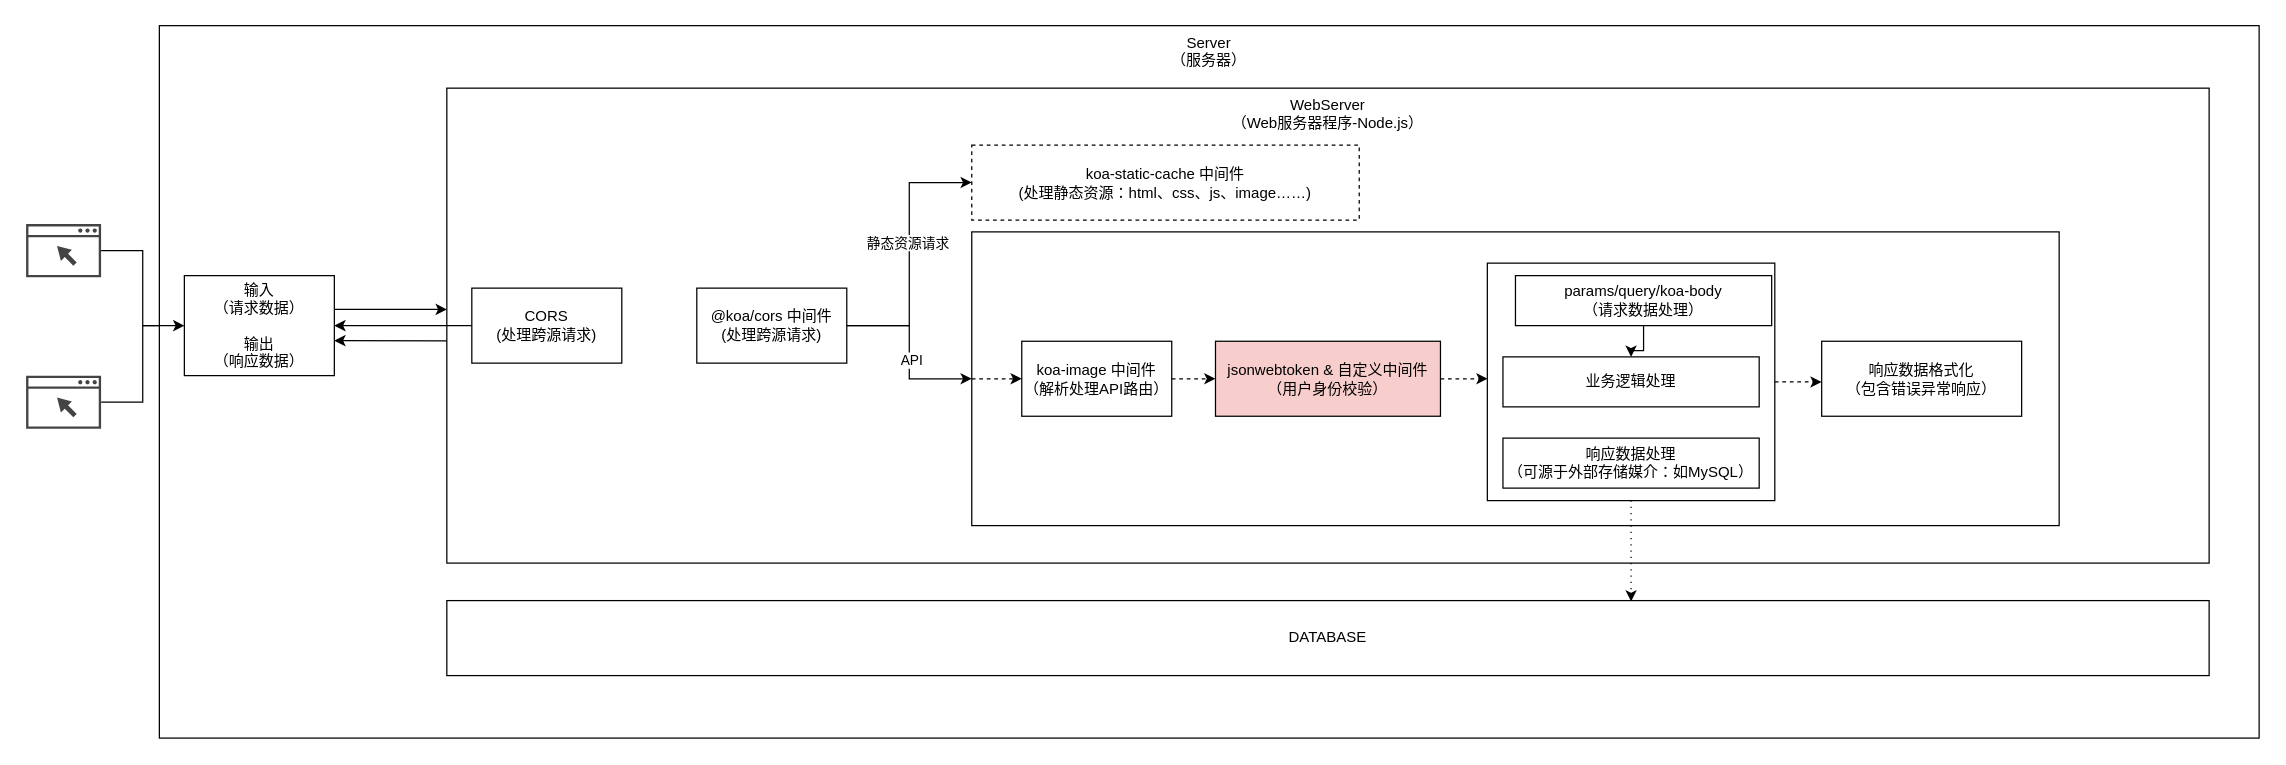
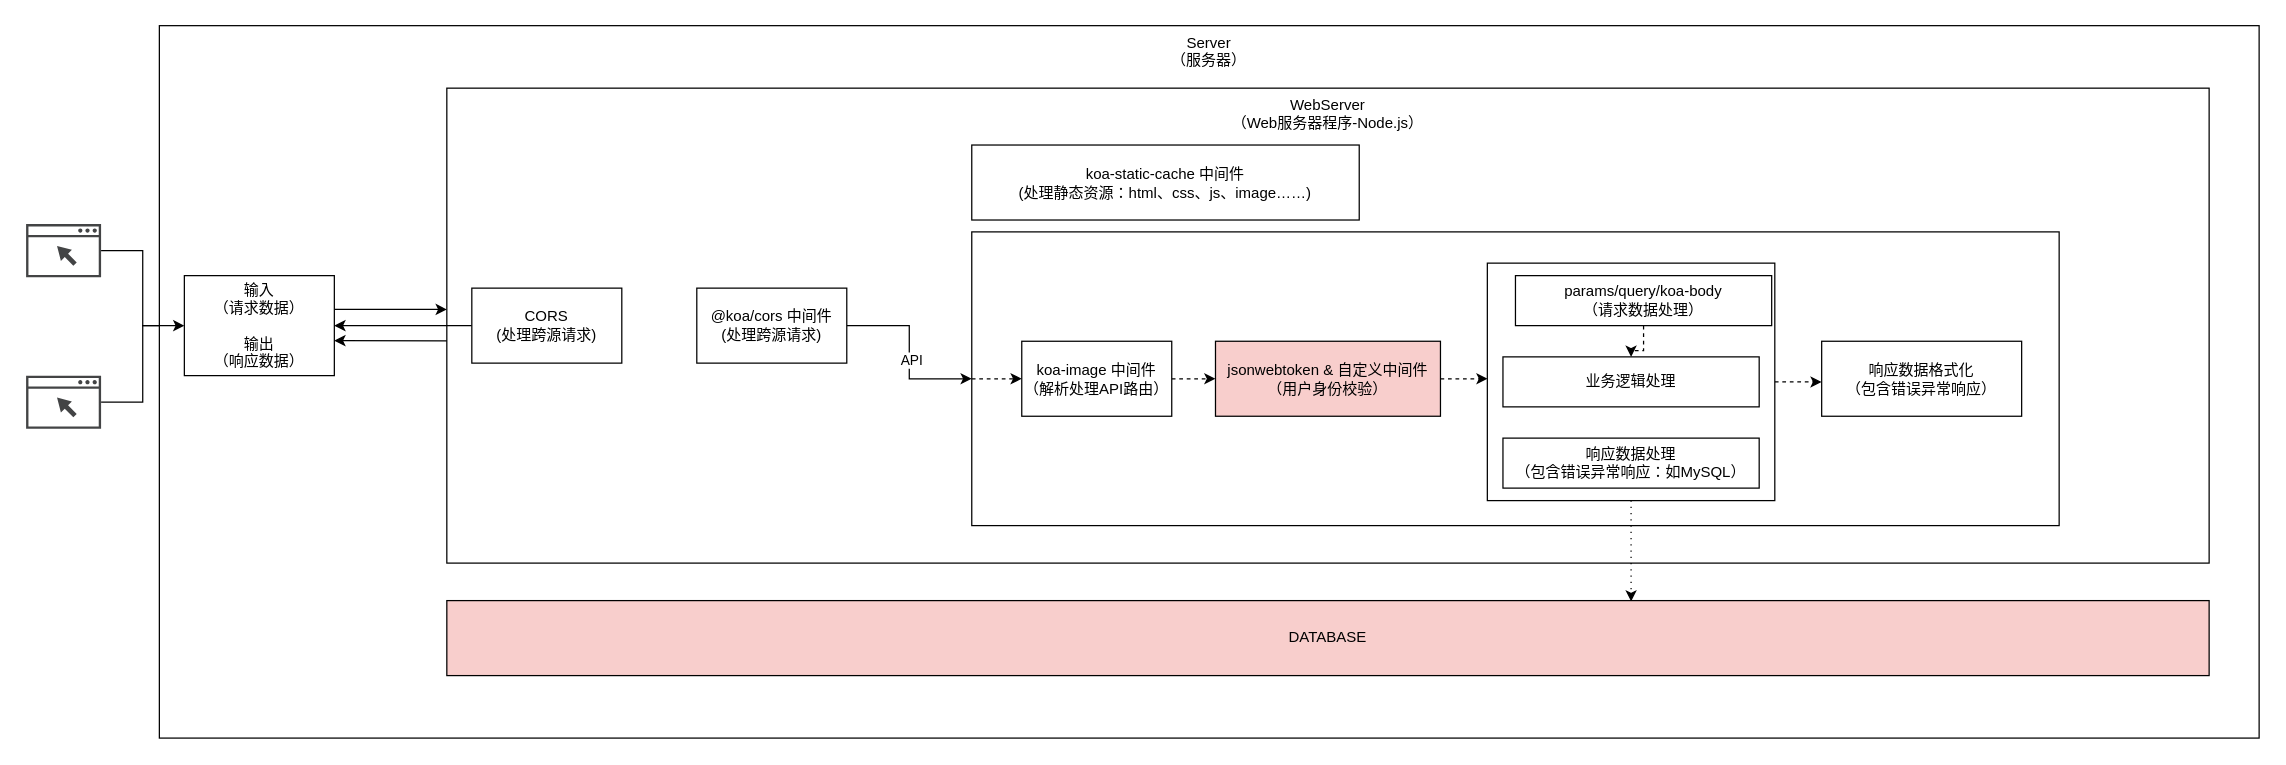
node "koa-static-cache 中间件 (处理静态资源：html、css、js、image……)": style dashed -> solid
edge "@koa/cors 中间件 (处理跨源请求)" -> "koa-static-cache 中间件 (处理静态资源：html、css、js、image……)": removed, label "静态资源请求"
edge "params/query/koa-body （请求数据处理）" -> "业务逻辑处理": style solid -> dashed
node "响应数据处理 （可源于外部存储媒介：如MySQL）": label "响应数据处理 （可源于外部存储媒介：如MySQL）" -> "响应数据处理 （包含错误异常响应：如MySQL）"
node "DATABASE": fillcolor #ffffff -> #f8cecc
